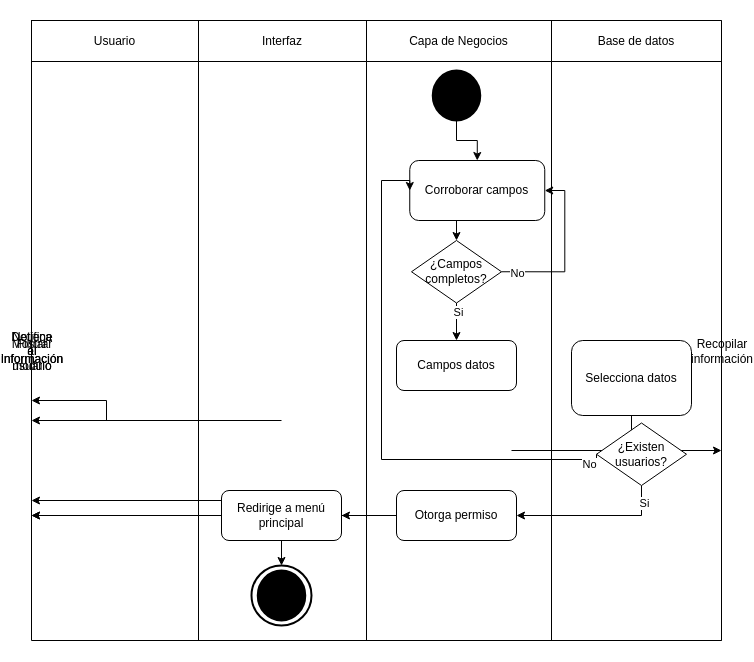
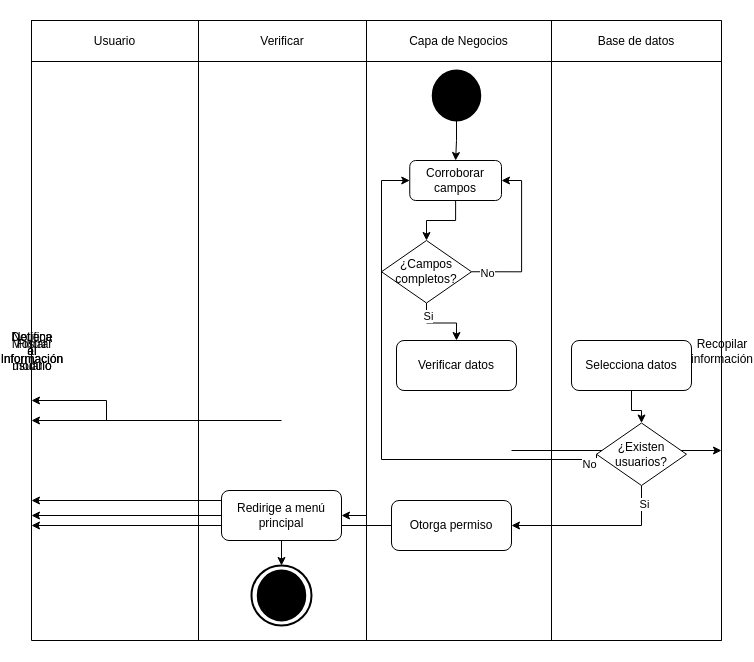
node "Interfaz": label "Interfaz" -> "Verificar"
node "Corroborar campos": size 135x60 -> 92x40
node "¿Campos completos?": moved (457, 272) -> (427, 272)
node "Campos datos": label "Campos datos" -> "Verificar datos"
node "Selecciona datos": size 120x75 -> 120x50
node "Otorga permiso": moved (457, 516) -> (452, 526)
